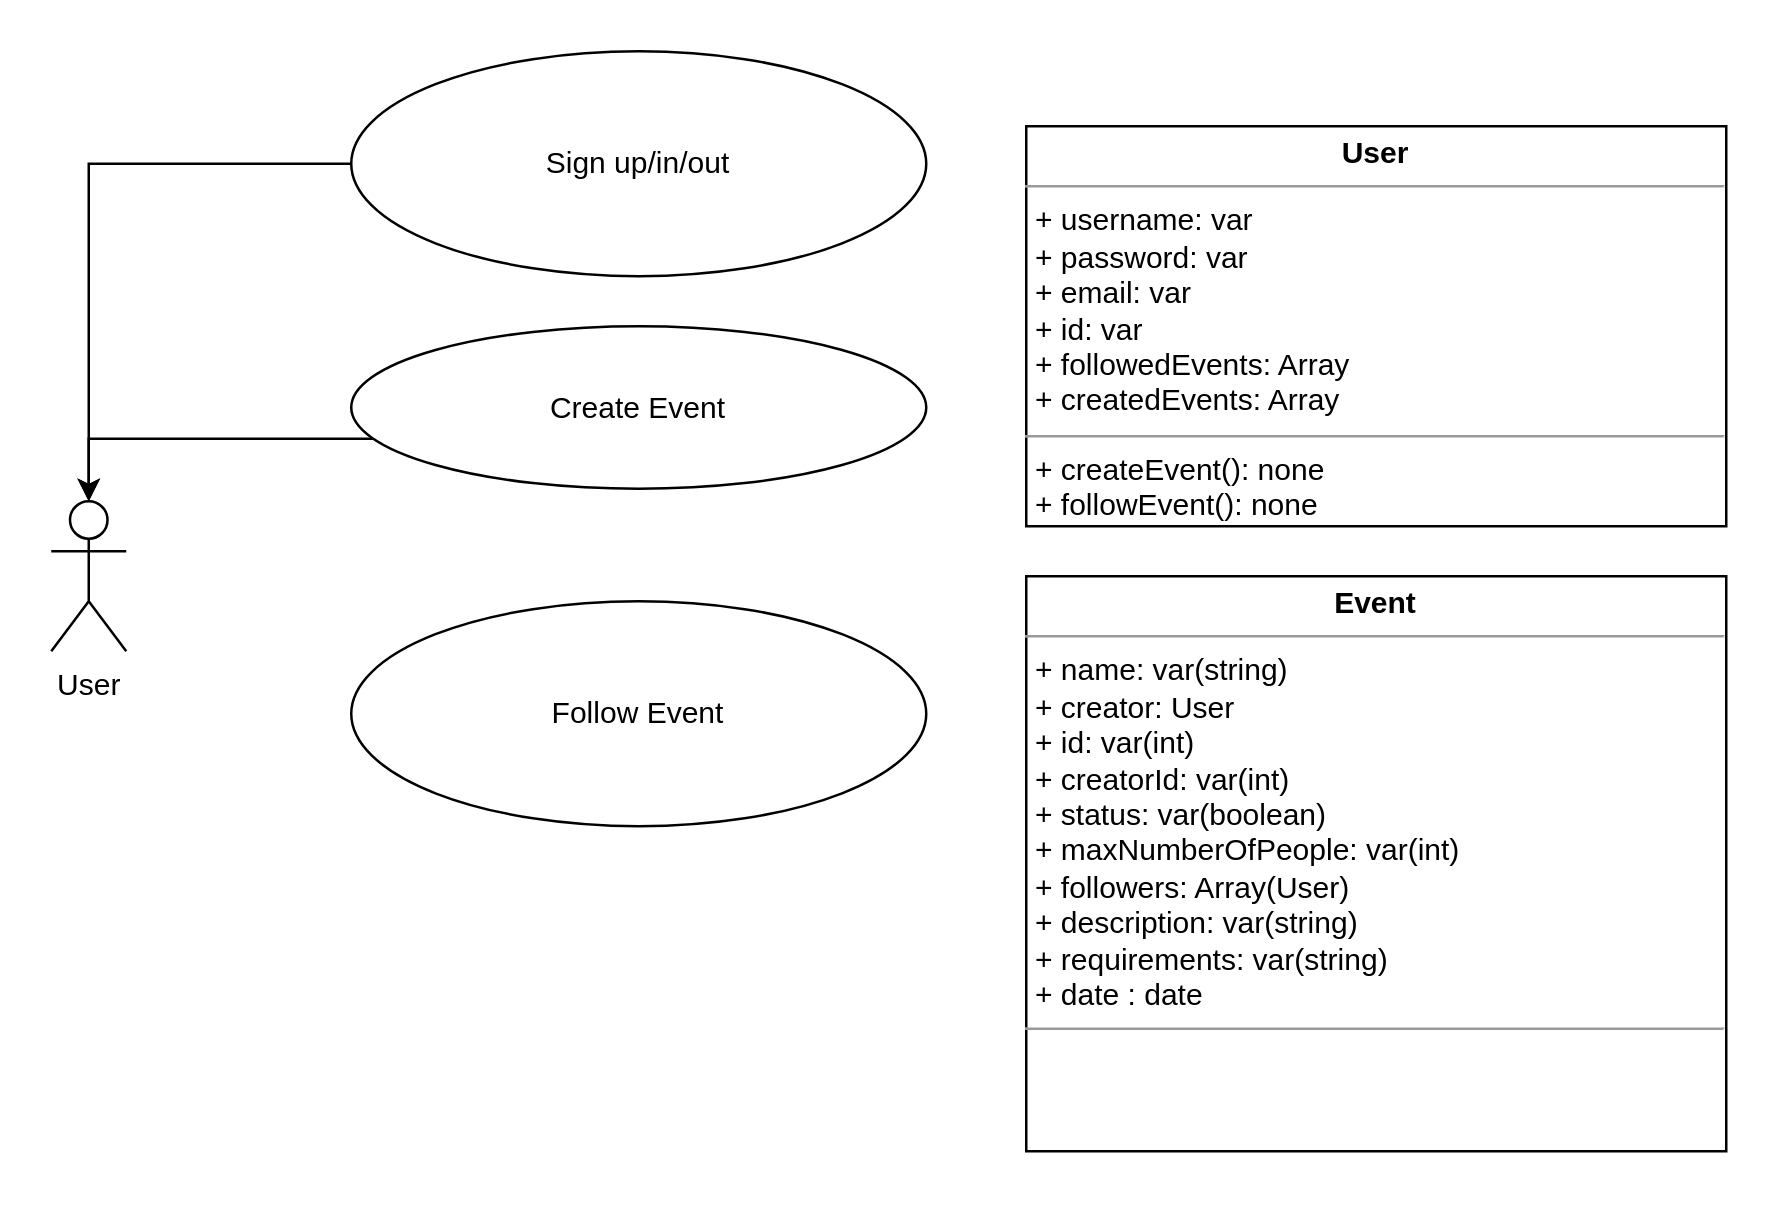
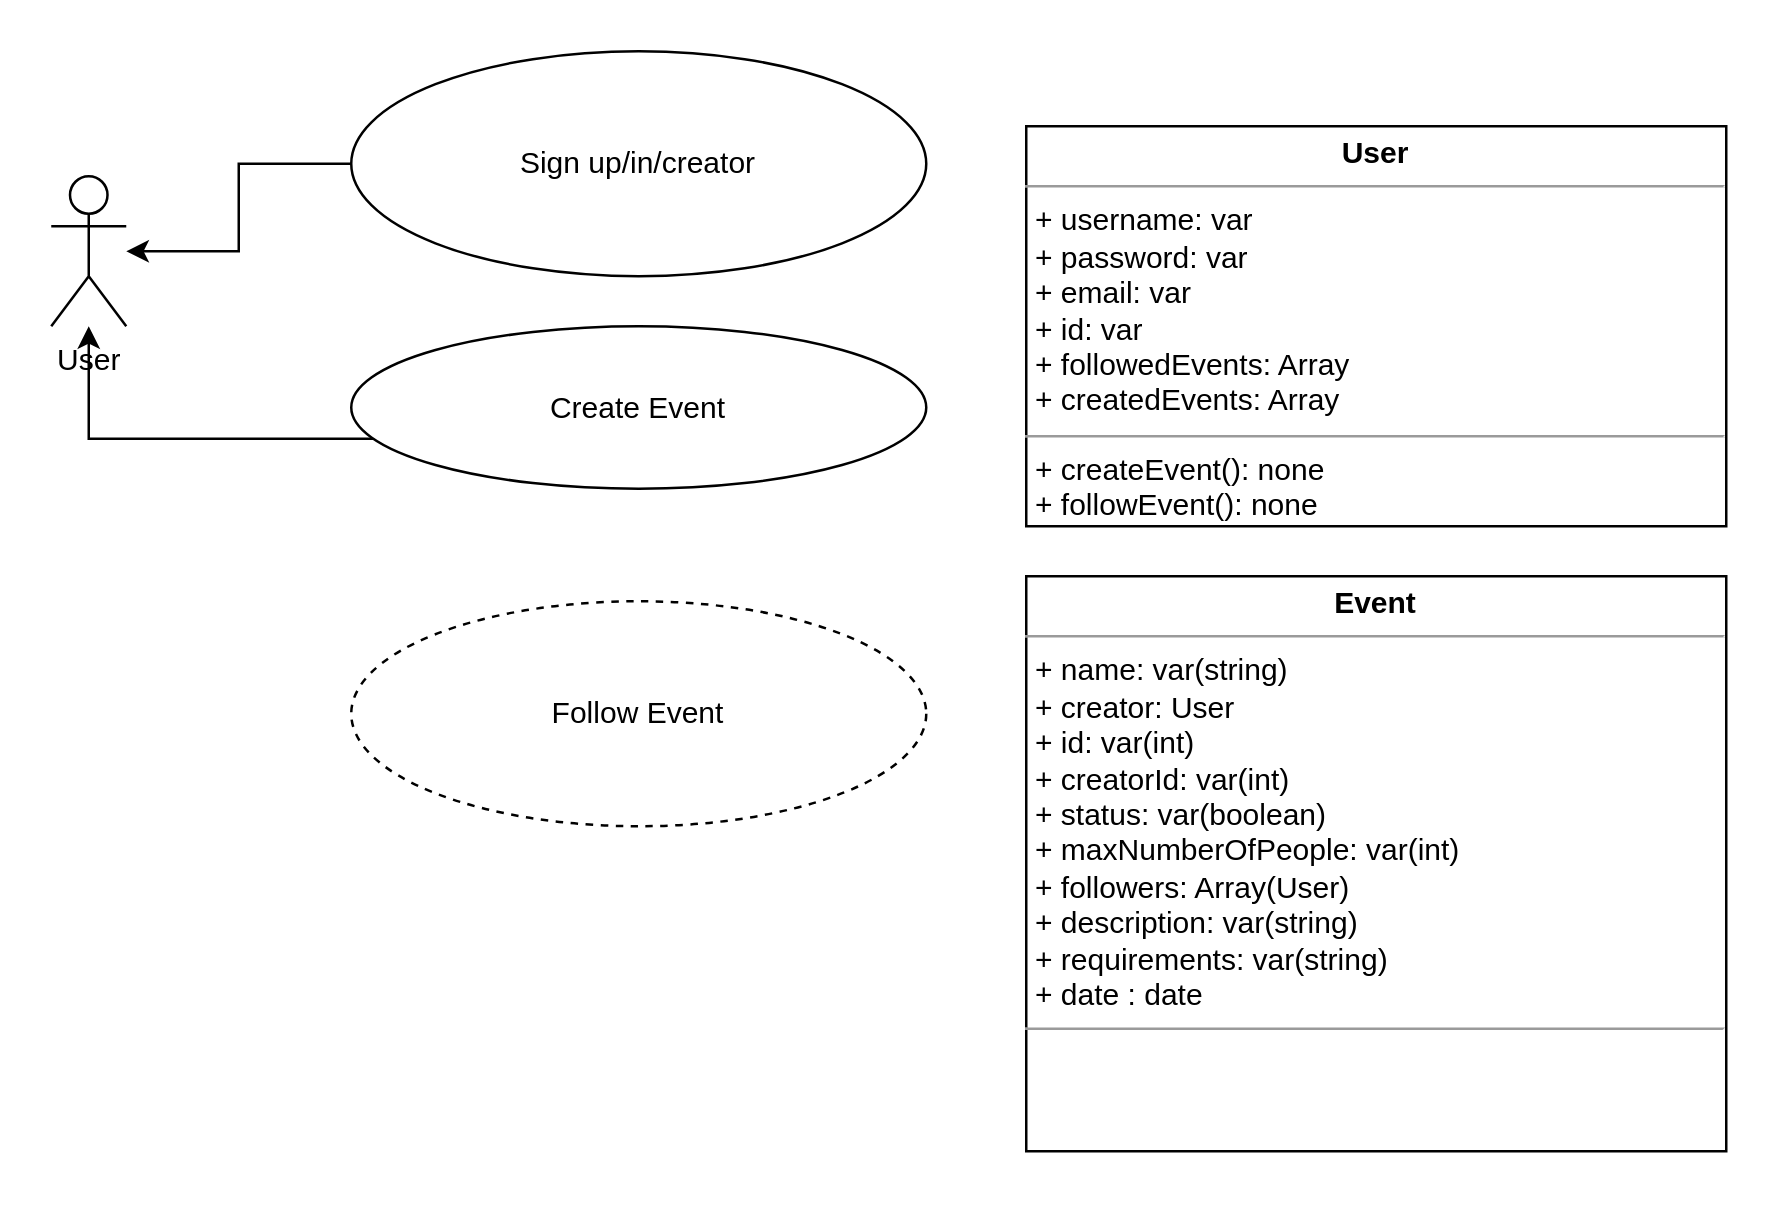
node "Sign up/in/out": label "Sign up/in/out" -> "Sign up/in/creator"
node "User": moved (89, 576) -> (89, 251)
node "Follow Event": style solid -> dashed
